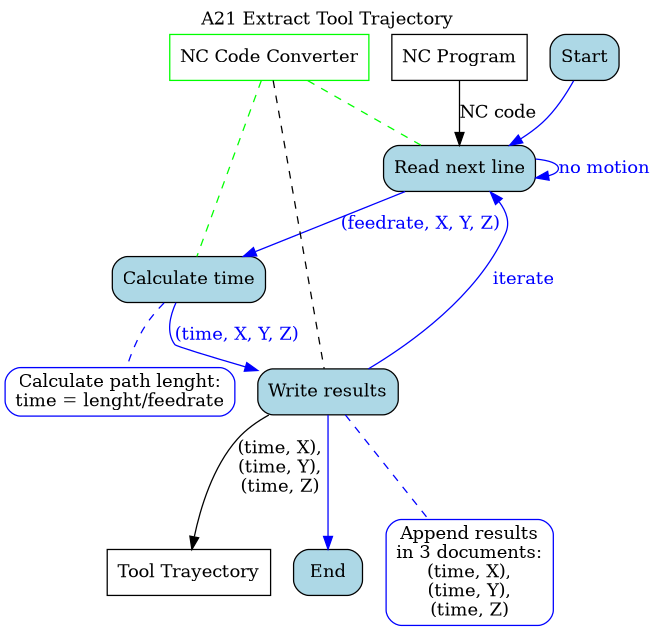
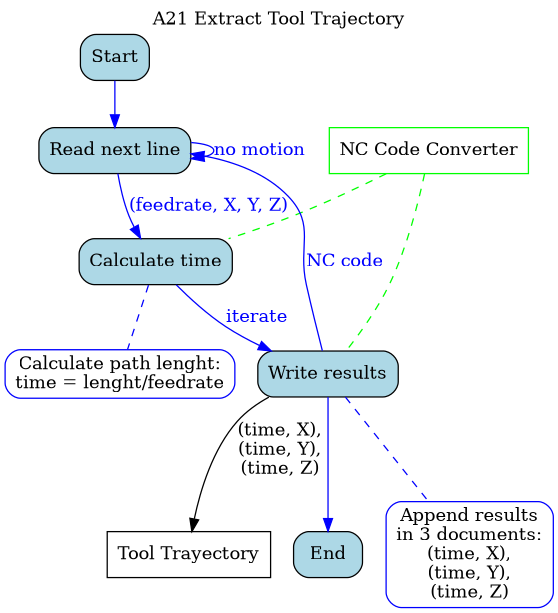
node "NC Program": removed
edge "NC Code Converter" -- "Read next line": removed
edge "NC Code Converter" -- "Write results": color black -> green
edge "Write results" -> "Read next line": label "iterate" -> "NC code"
edge "Calculate time" -> "Write results": label "(time, X, Y, Z)" -> "iterate"
